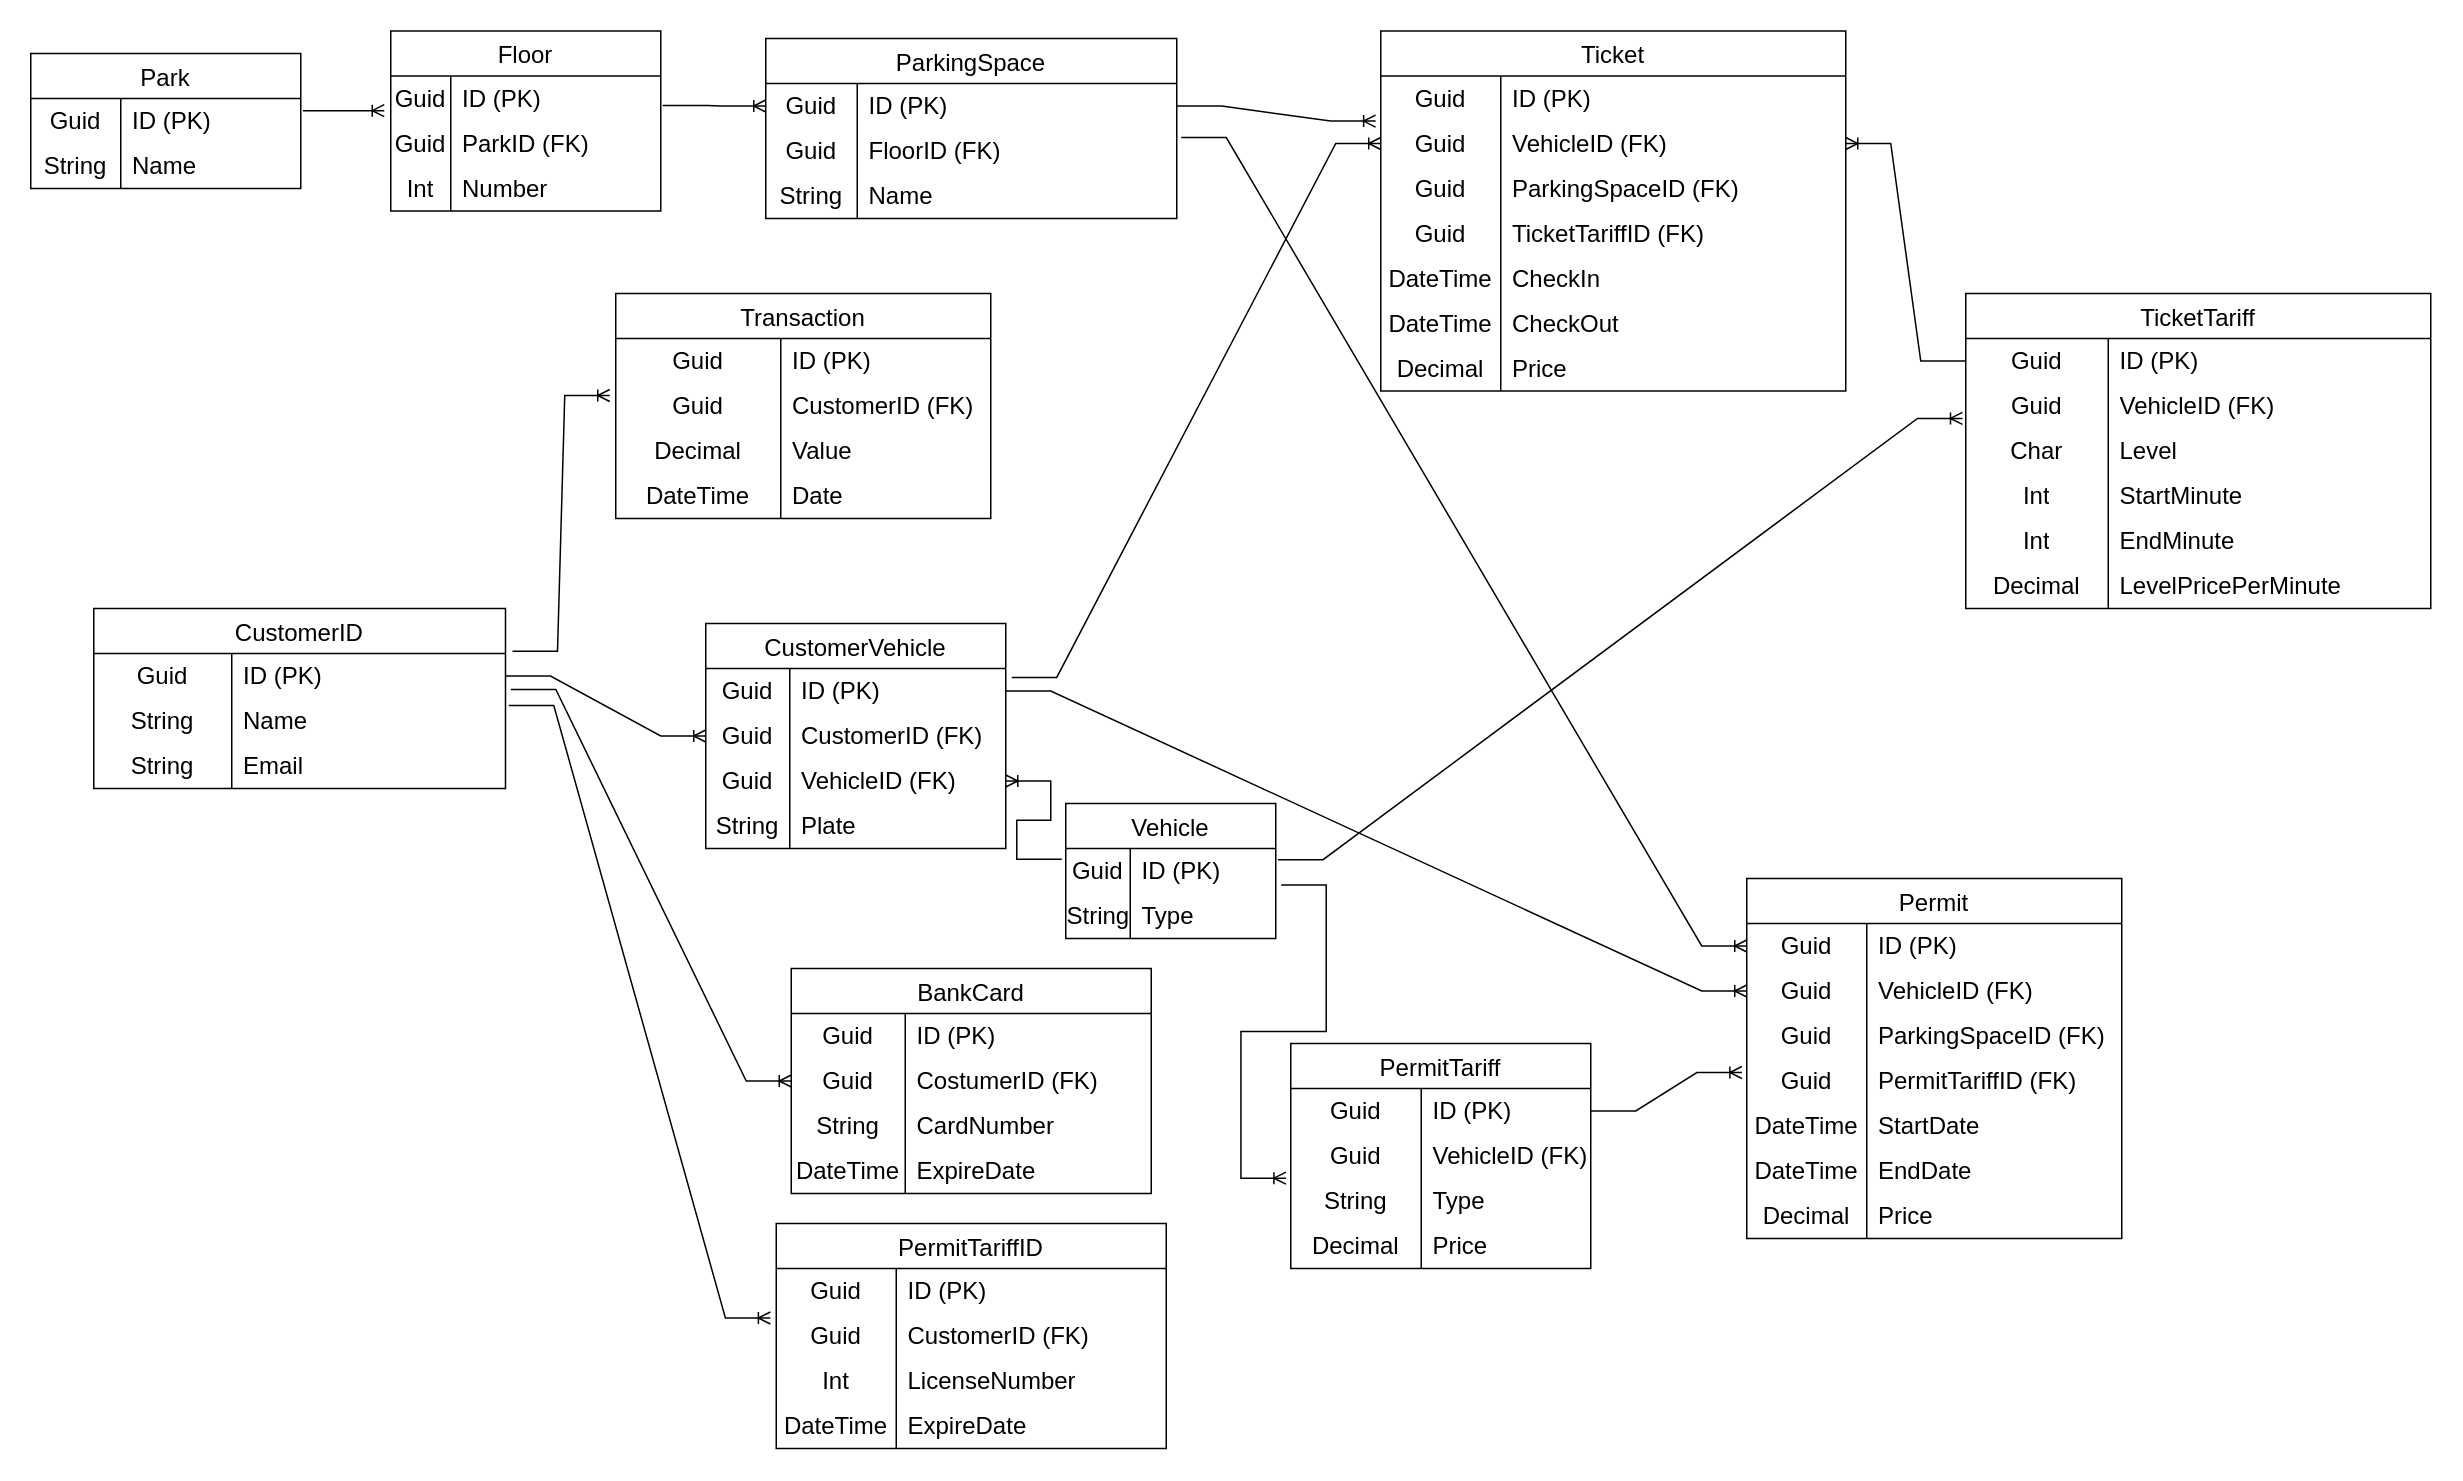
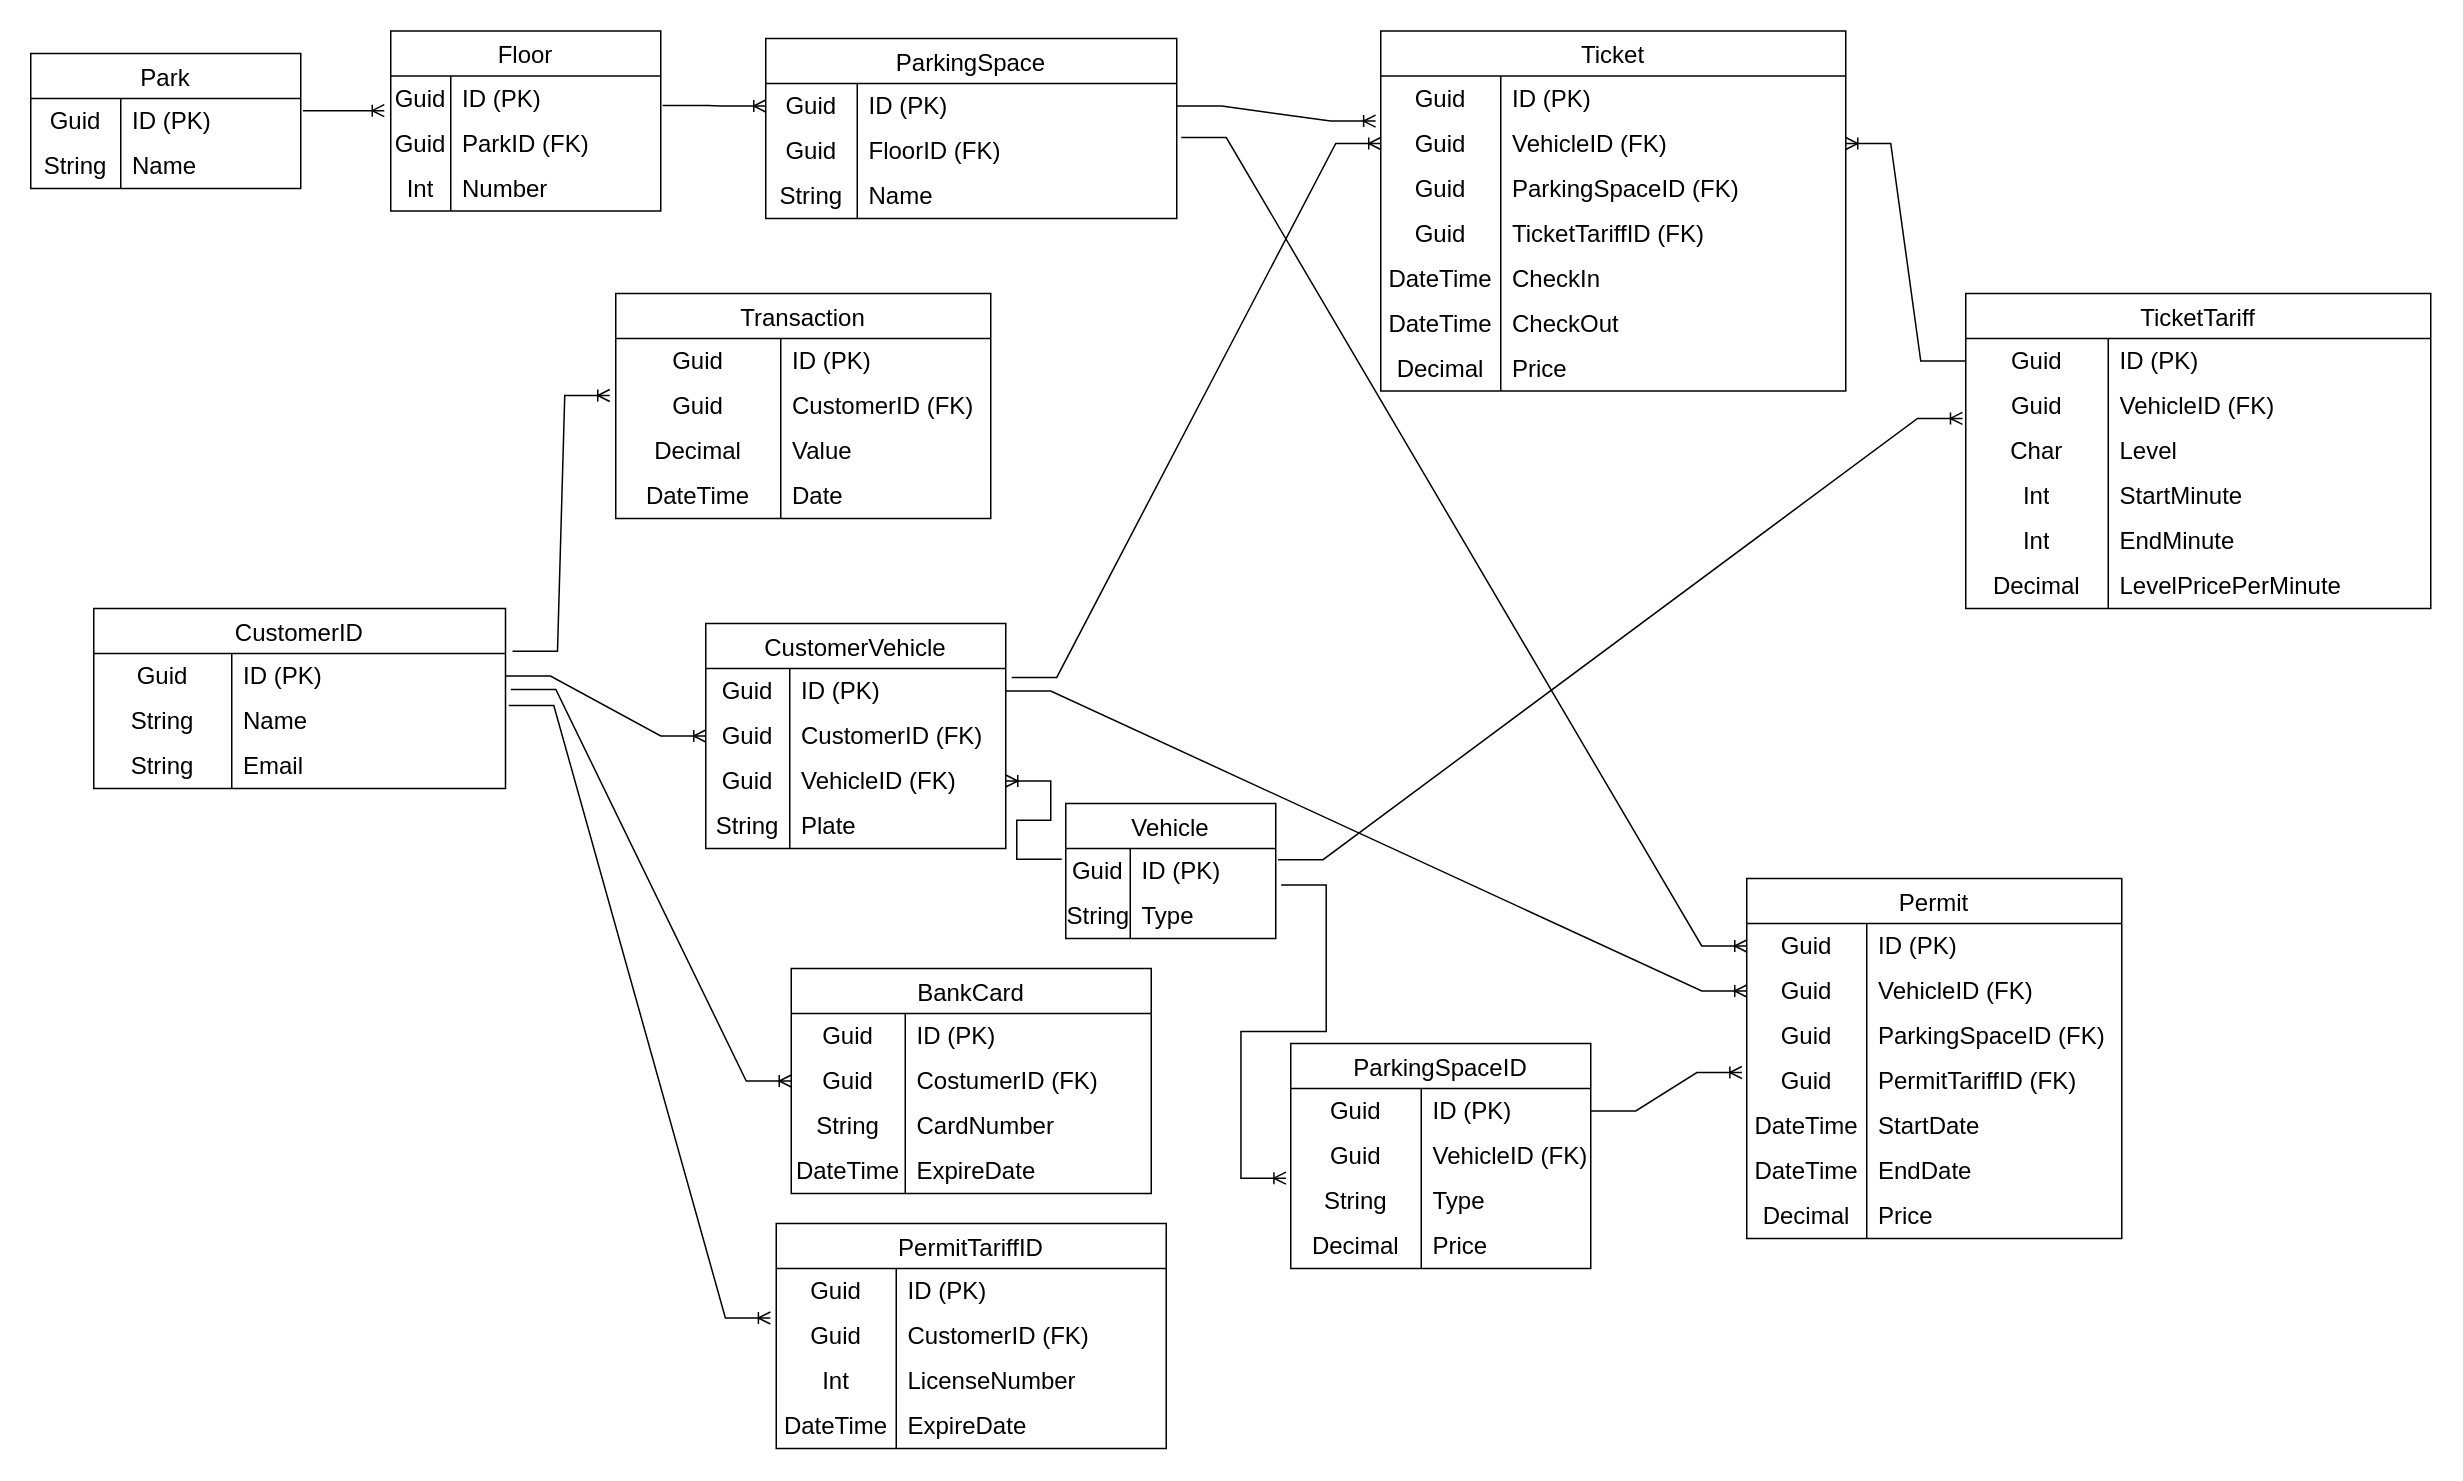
node "PermitTariff": label "PermitTariff" -> "ParkingSpaceID"
